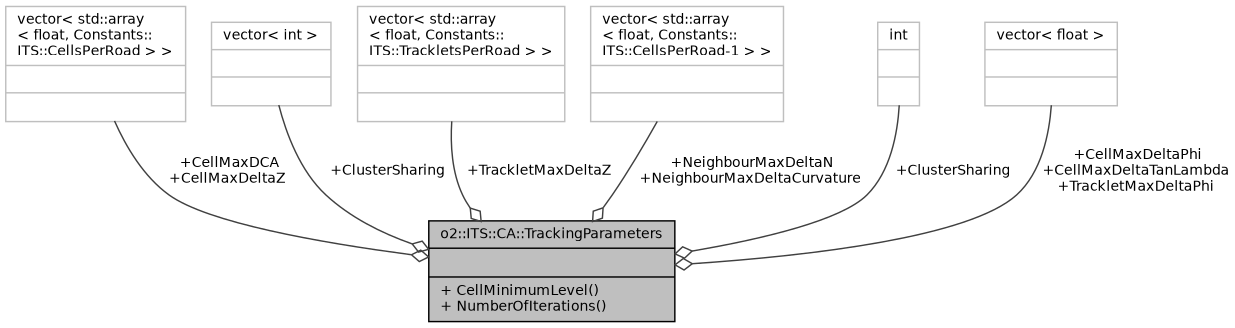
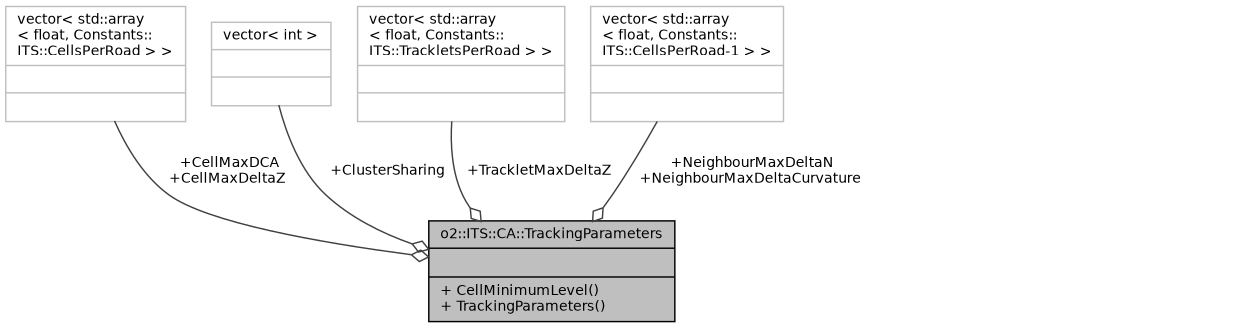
node "int": removed
node "vector< float >": removed
node "o2::ITS::CA::TrackingParameters": text "+ NumberOfIterations()" -> "+ TrackingParameters()"
